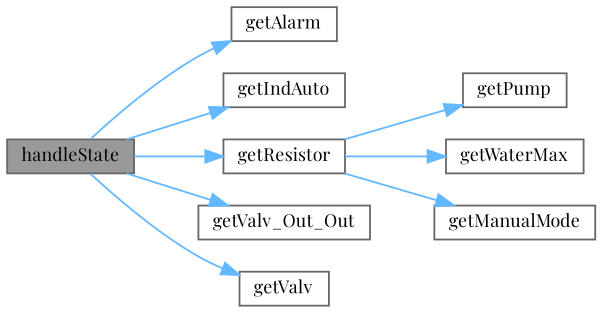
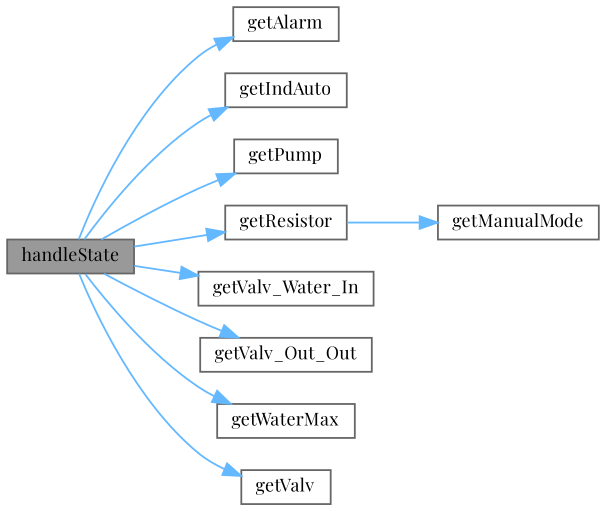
edge "getResistor" -> "getPump": now "handleState" -> "getPump"
edge "getResistor" -> "getWaterMax": now "handleState" -> "getWaterMax"
node "getValv_Water_In": added
